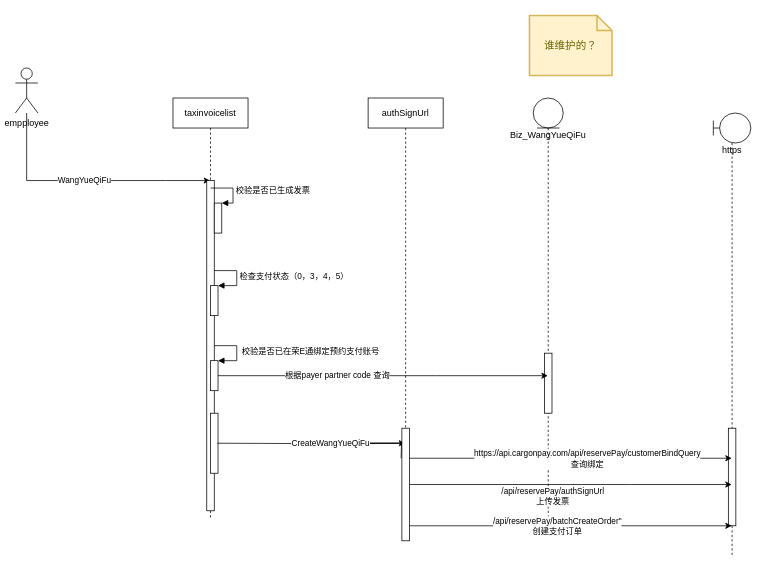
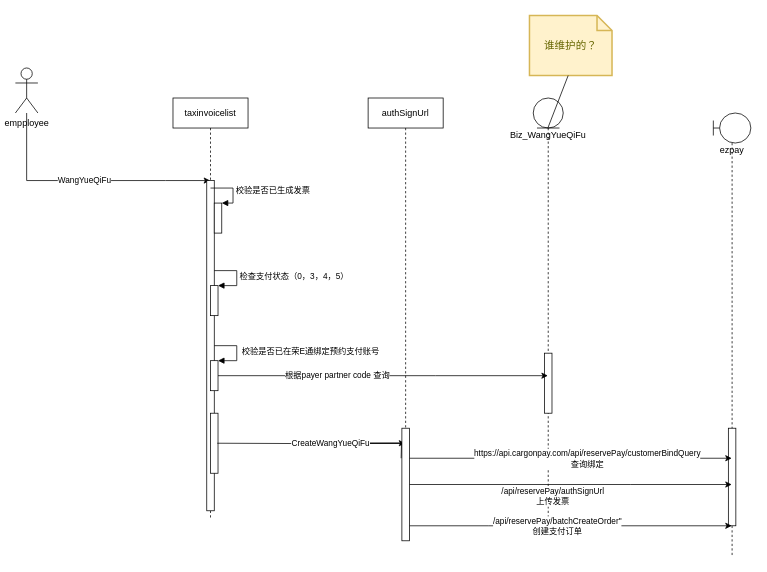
edge "谁维护的？" -- "Biz_WangYueQiFu": added
node "https": label "https" -> "ezpay"
